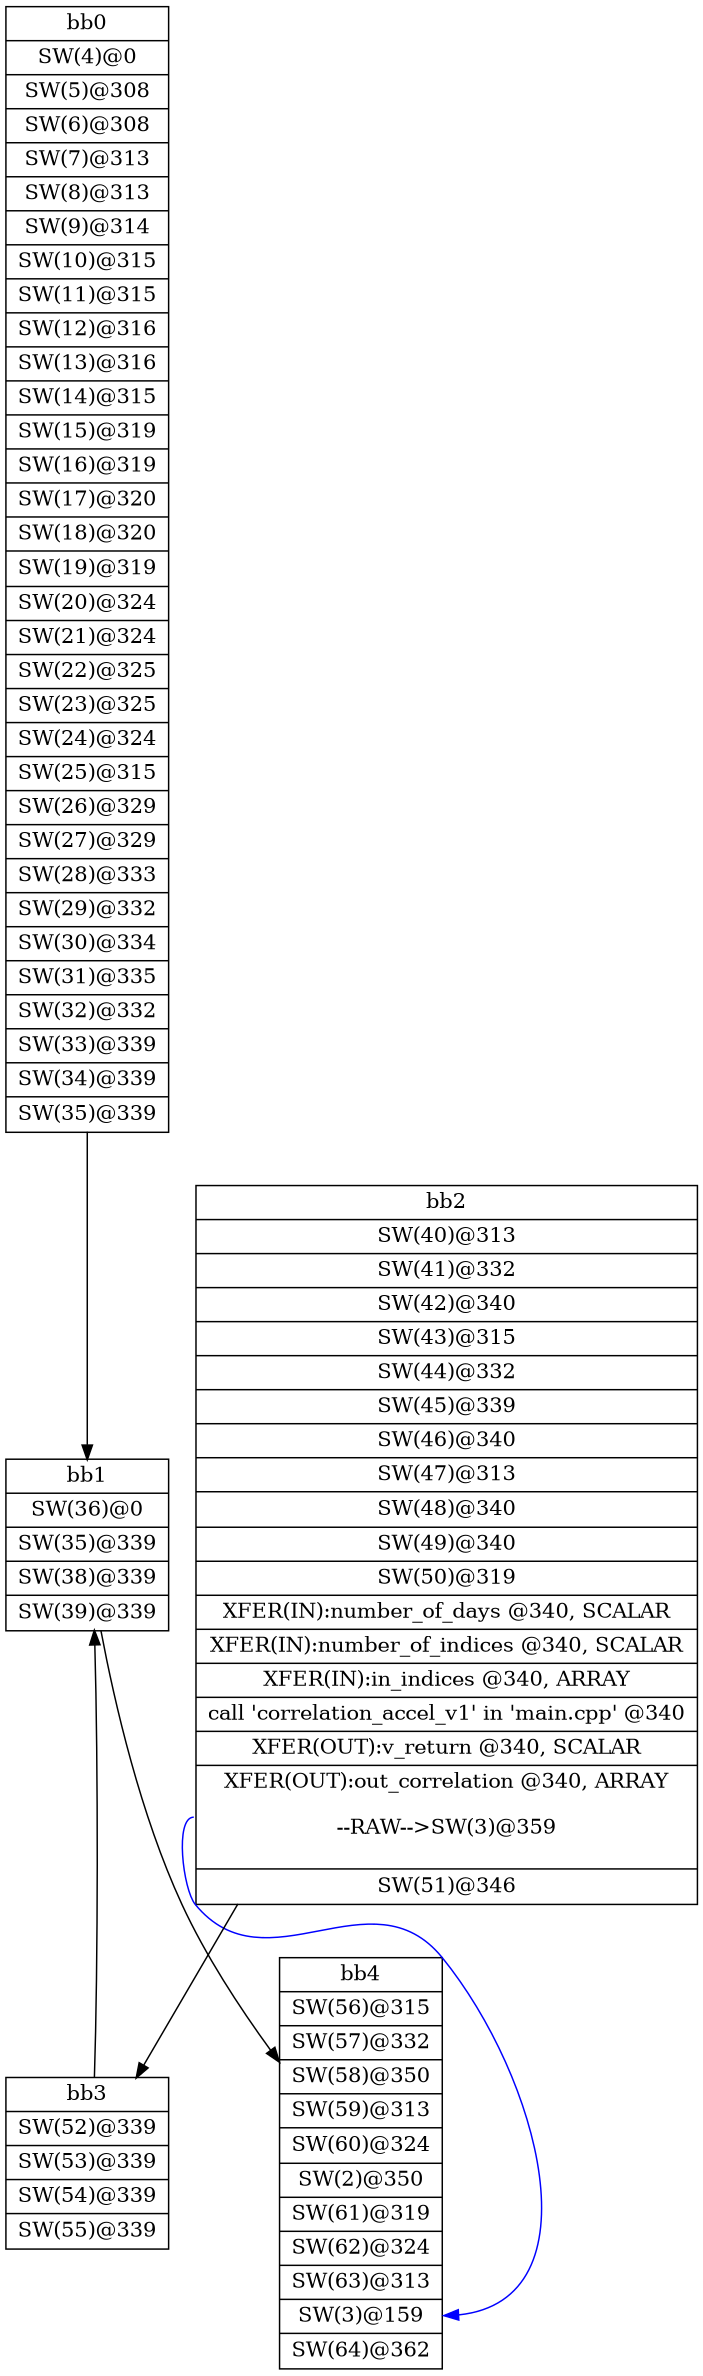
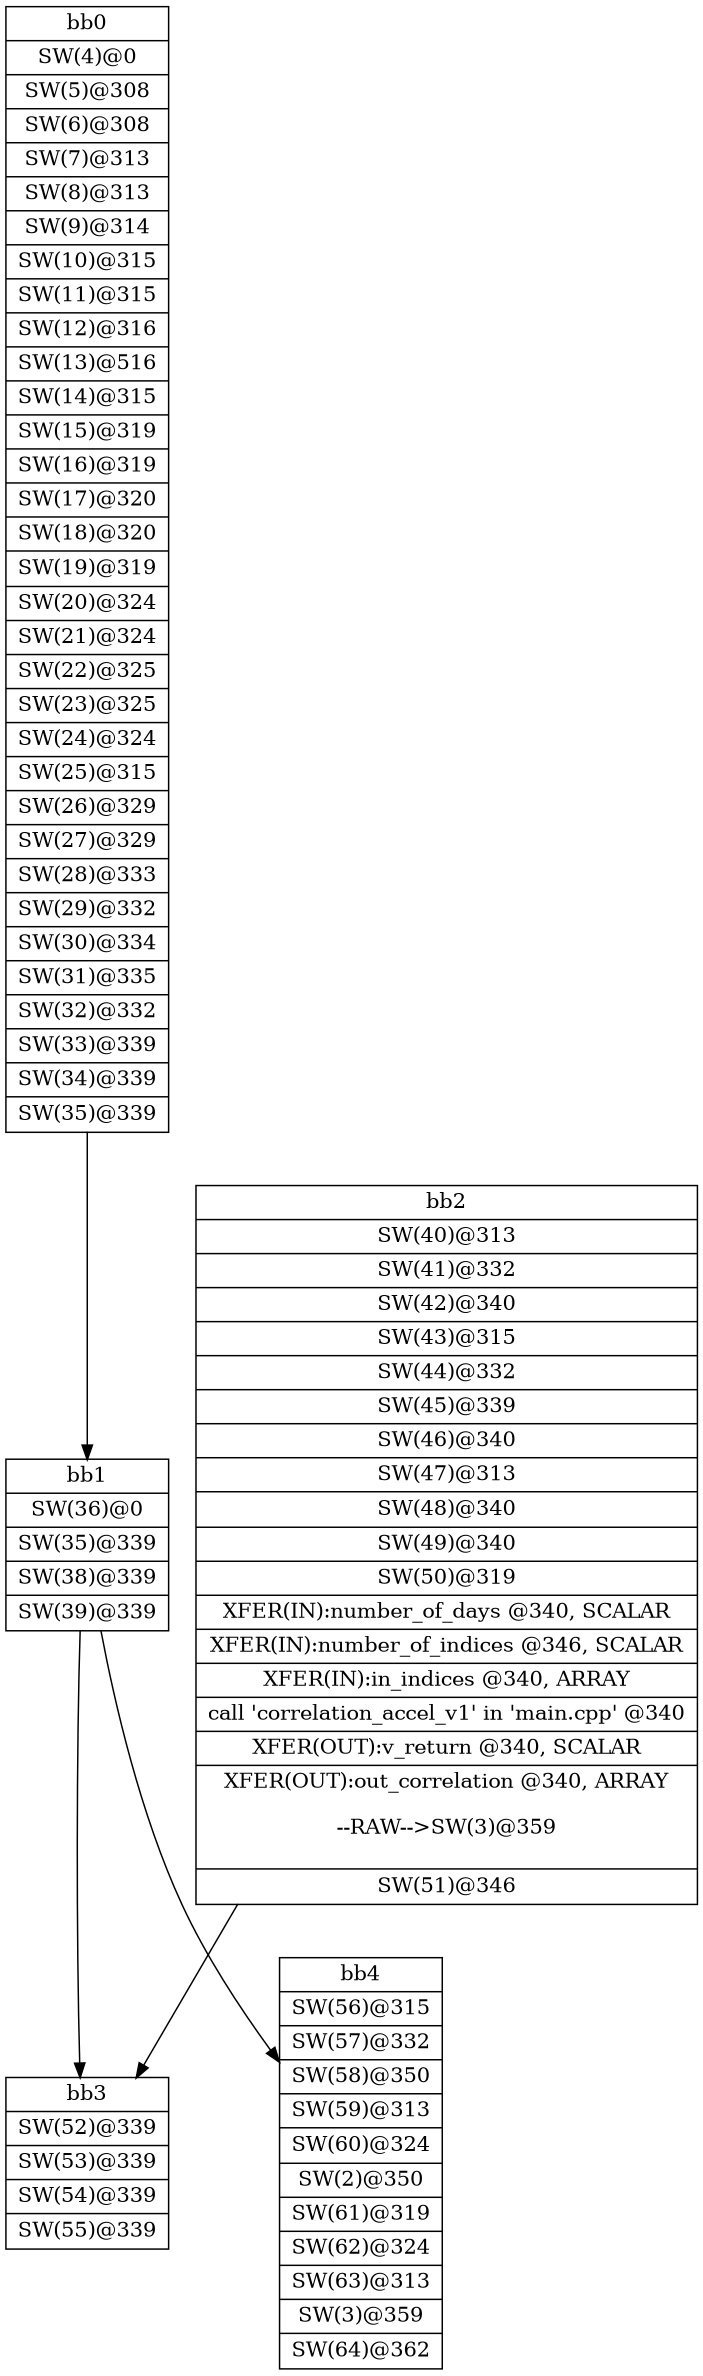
node "bb0": text "SW(13)@316" -> "SW(13)@516"
node "bb2": text "XFER(IN):number_of_indices @340, SCALAR" -> "XFER(IN):number_of_indices @346, SCALAR"
edge "bb3" -> "bb1": reversed
edge "bb2" -> "bb4": removed
node "bb4": text "SW(3)@159" -> "SW(3)@359"
